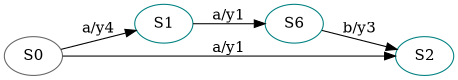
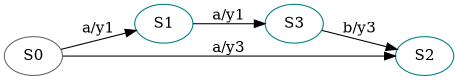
node "S6": label "S6" -> "S3"
edge "S0" -> "S1": label "a/y4" -> "a/y1"
edge "S0" -> "S2": label "a/y1" -> "a/y3"
